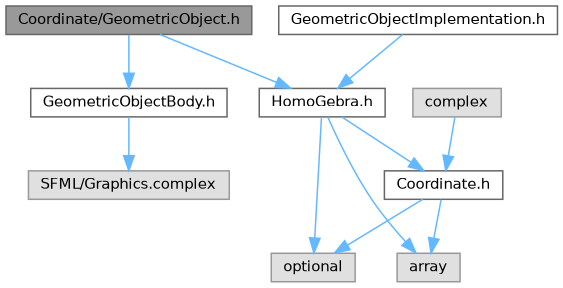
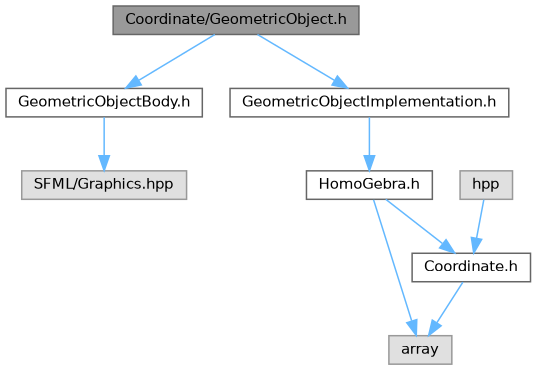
edge "Coordinate/GeometricObject.h" -> "HomoGebra.h": now "Coordinate/GeometricObject.h" -> "GeometricObjectImplementation.h"
node "complex": label "complex" -> "hpp"
node "SFML/Graphics.complex": label "SFML/Graphics.complex" -> "SFML/Graphics.hpp"
node "optional": removed
